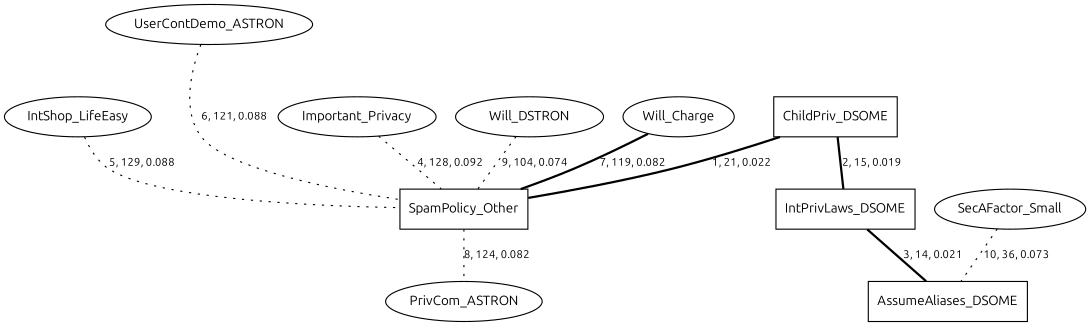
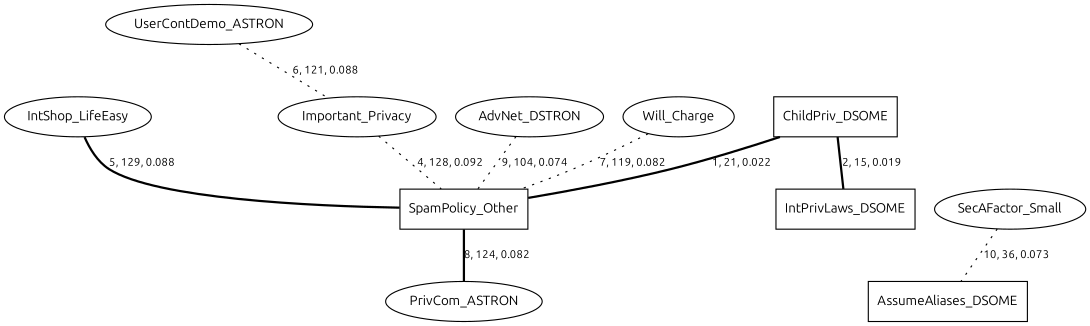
node "Will_DSTRON": label "Will_DSTRON" -> "AdvNet_DSTRON"
edge "Will_Charge" -- "SpamPolicy_Other": style bold -> dotted
edge "UserContDemo_ASTRON" -- "SpamPolicy_Other": now "UserContDemo_ASTRON" -- "Important_Privacy"
edge "IntShop_LifeEasy" -- "SpamPolicy_Other": style dotted -> bold
edge "SpamPolicy_Other" -- "PrivCom_ASTRON": style dotted -> bold
edge "IntPrivLaws_DSOME" -- "AssumeAliases_DSOME": removed, label "3, 14, 0.021"
